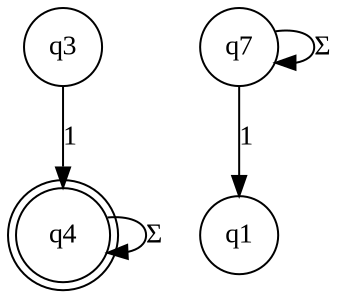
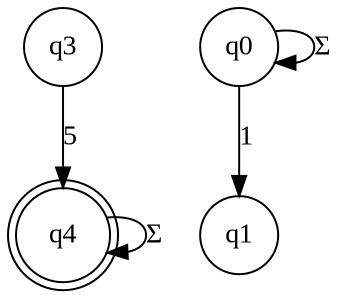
node "q7": label "q7" -> "q0"
edge "q3" -- "q4": label "1" -> "5"
